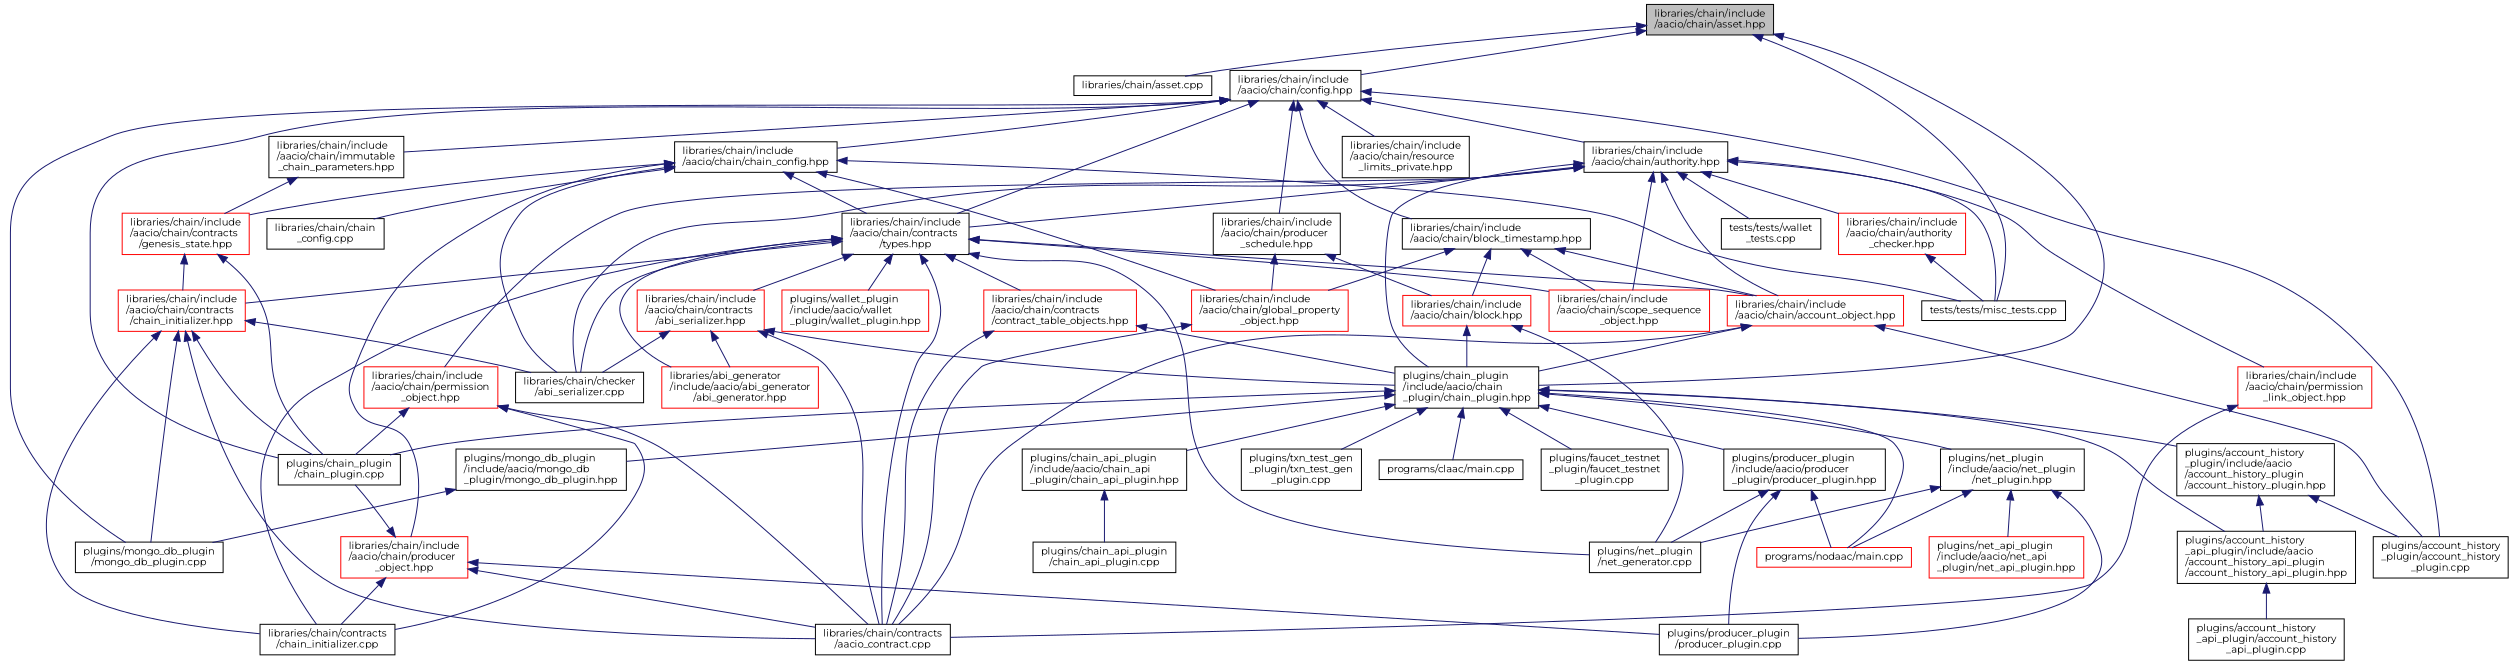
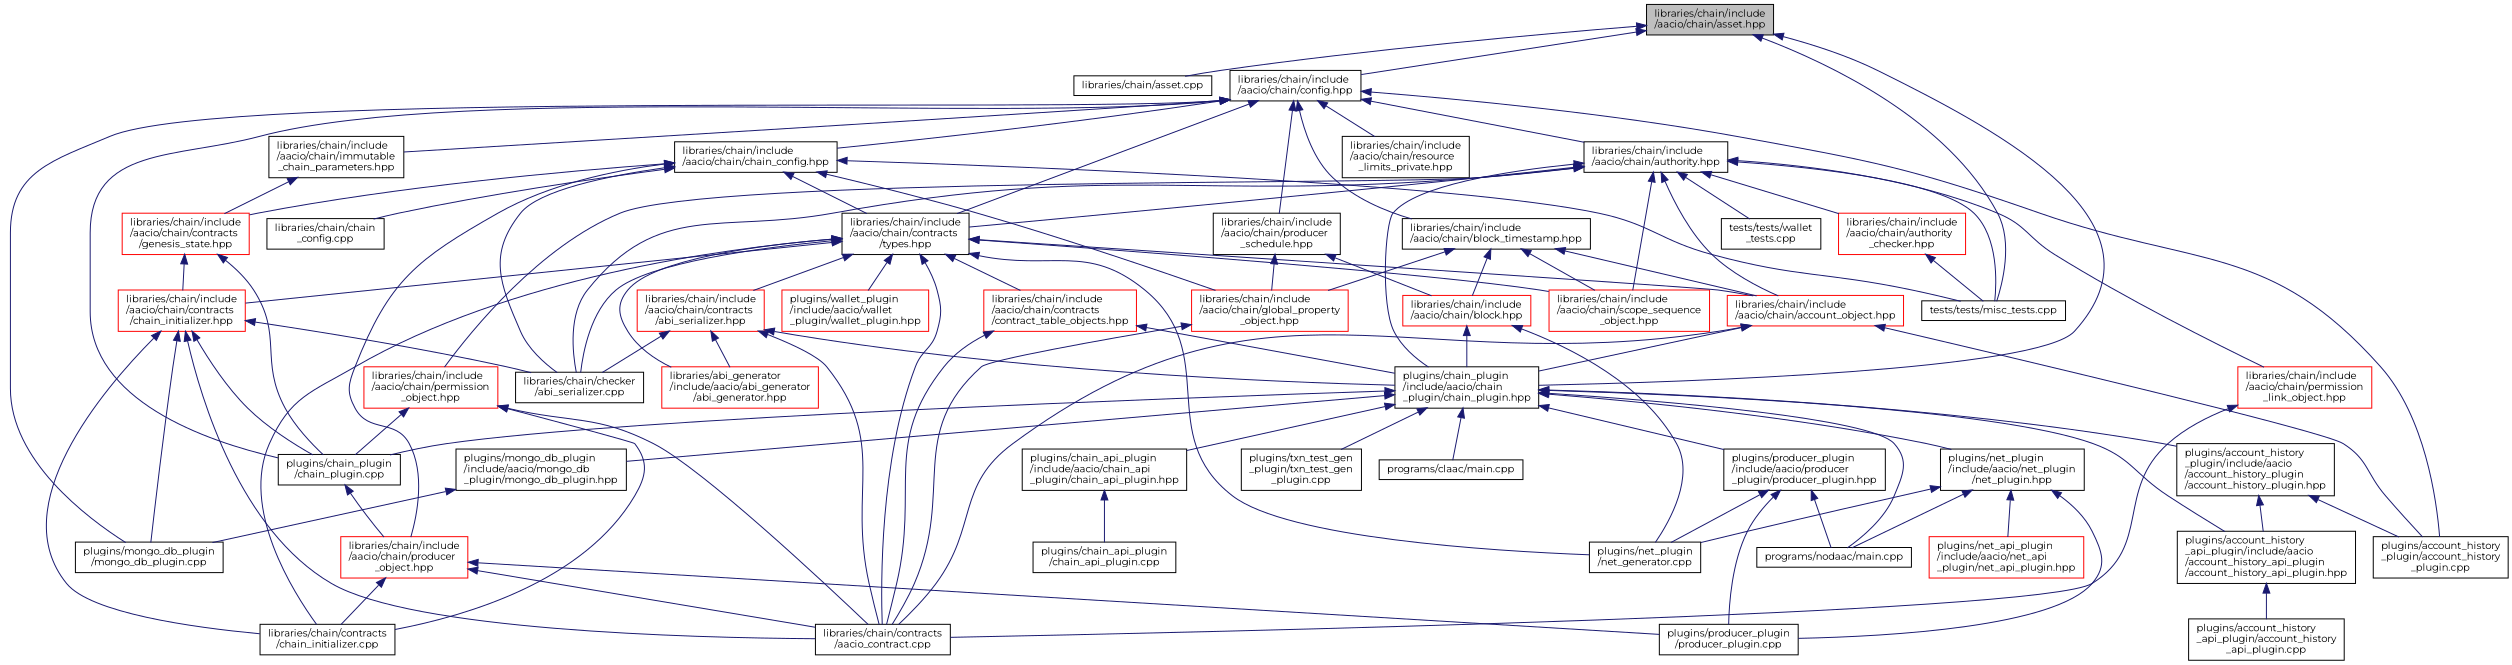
node "plugins/faucet_testnet _plugin/faucet_testnet _plugin.cpp": removed
edge "plugins/chain_plugin /chain_plugin.cpp" -> "libraries/chain/include /aacio/chain/producer _object.hpp": reversed
node "programs/nodaac/main.cpp": color red -> black
